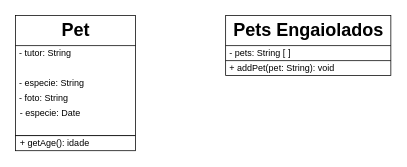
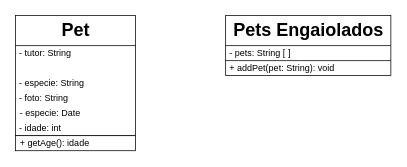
node "- idade: int": added
